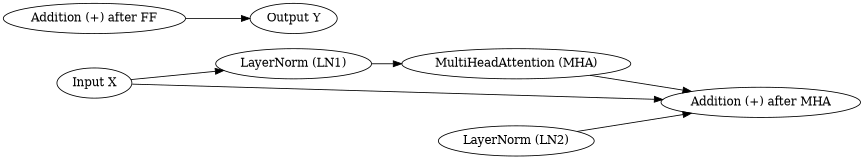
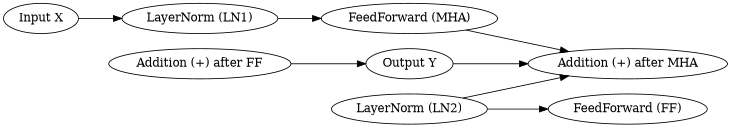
node "MultiHeadAttention (MHA)": label "MultiHeadAttention (MHA)" -> "FeedForward (MHA)"
edge "Input X" -> "Addition (+) after MHA": now "Output Y" -> "Addition (+) after MHA"
node "FeedForward (FF)": added
